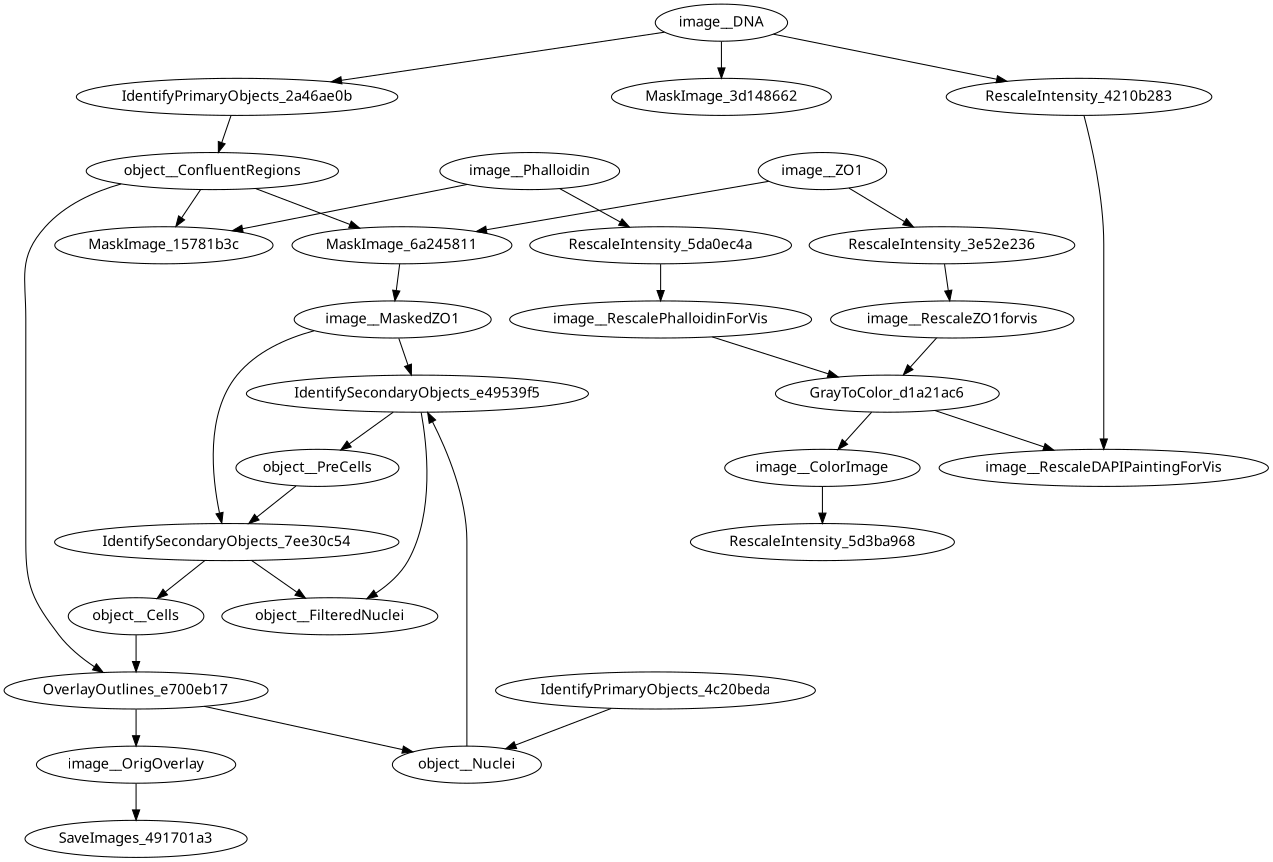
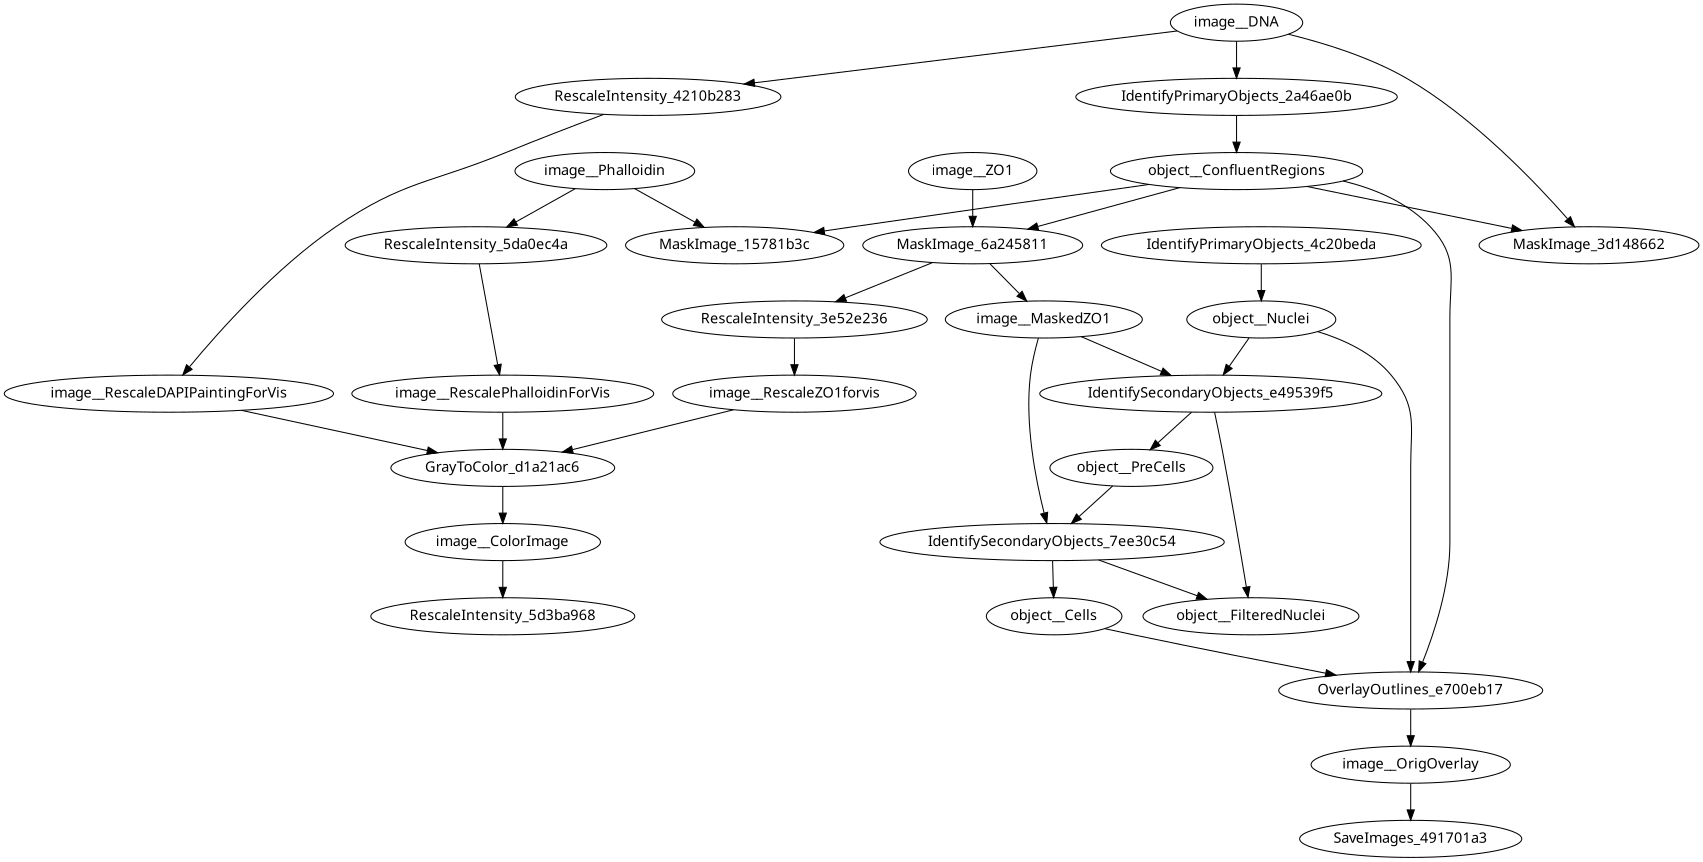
edge "image__ZO1" -> "RescaleIntensity_3e52e236": now "MaskImage_6a245811" -> "RescaleIntensity_3e52e236"
edge "object__ConfluentRegions" -> "MaskImage_3d148662": added
edge "GrayToColor_d1a21ac6" -> "image__RescaleDAPIPaintingForVis": reversed
edge "OverlayOutlines_e700eb17" -> "object__Nuclei": reversed
